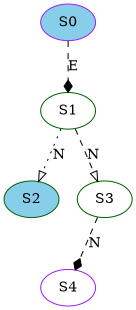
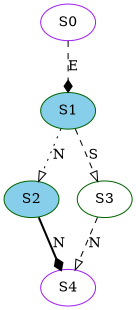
node "S0": fillcolor skyblue -> white
node "S1": fillcolor white -> skyblue
edge "S1" -> "S3": label "N" -> "S"
edge "S2" -> "S4": added, label "N"
edge "S3" -> "S4": arrowhead diamond -> onormal
